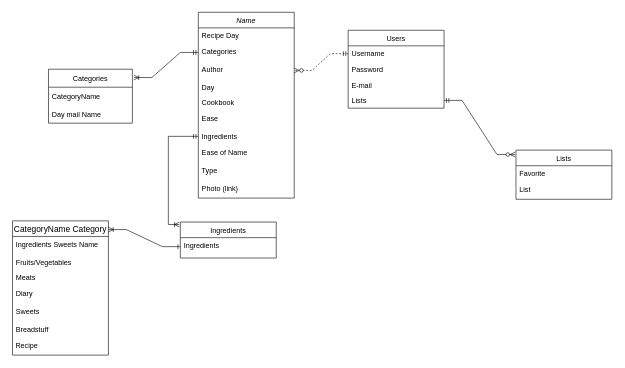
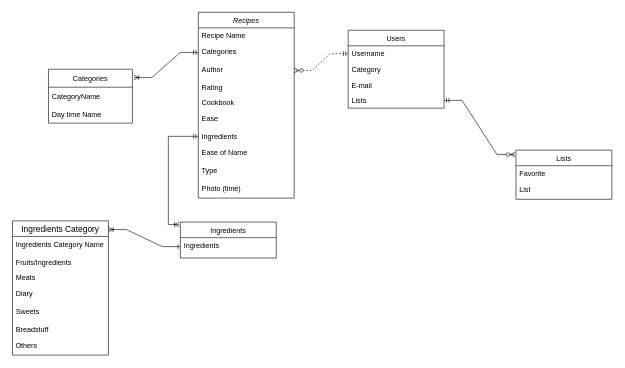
node "Name": label "Name" -> "Recipes"
node "Recipe Day": label "Recipe Day" -> "Recipe Name"
node "Password": label "Password" -> "Category"
node "Day": label "Day" -> "Rating"
node "Day mail Name": label "Day mail Name" -> "Day time Name"
node "Photo (link)": label "Photo (link)" -> "Photo (time)"
node "CategoryName Category": label "CategoryName Category" -> "Ingredients Category"
node "Ingredients Sweets Name": label "Ingredients Sweets Name" -> "Ingredients Category Name"
node "Fruits/Vegetables": label "Fruits/Vegetables" -> "Fruits/Ingredients"
node "Recipe": label "Recipe" -> "Others"
